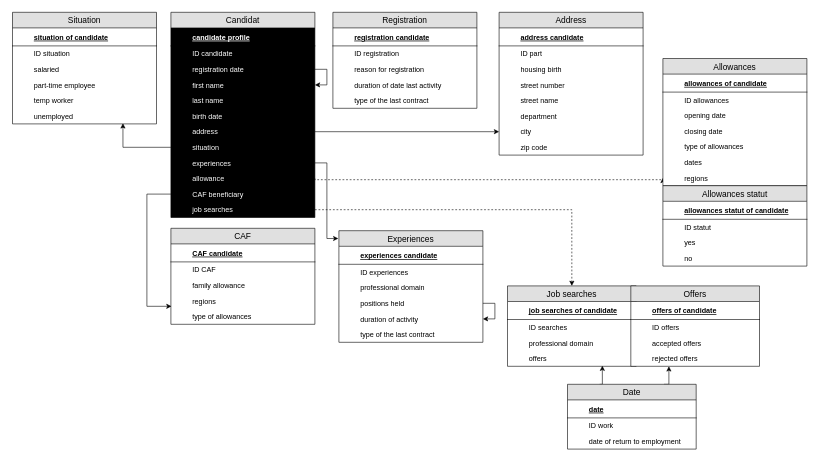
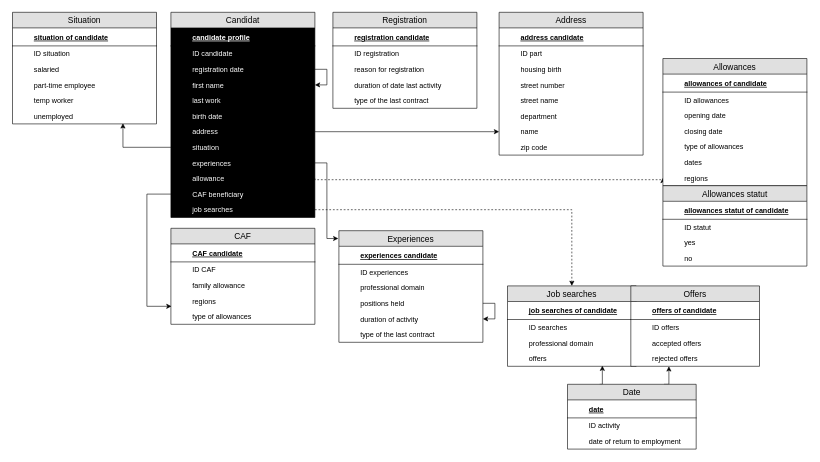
node "last name": label "last name" -> "last work"
node "city": label "city" -> "name"
node "ID work": label "ID work" -> "ID activity"
